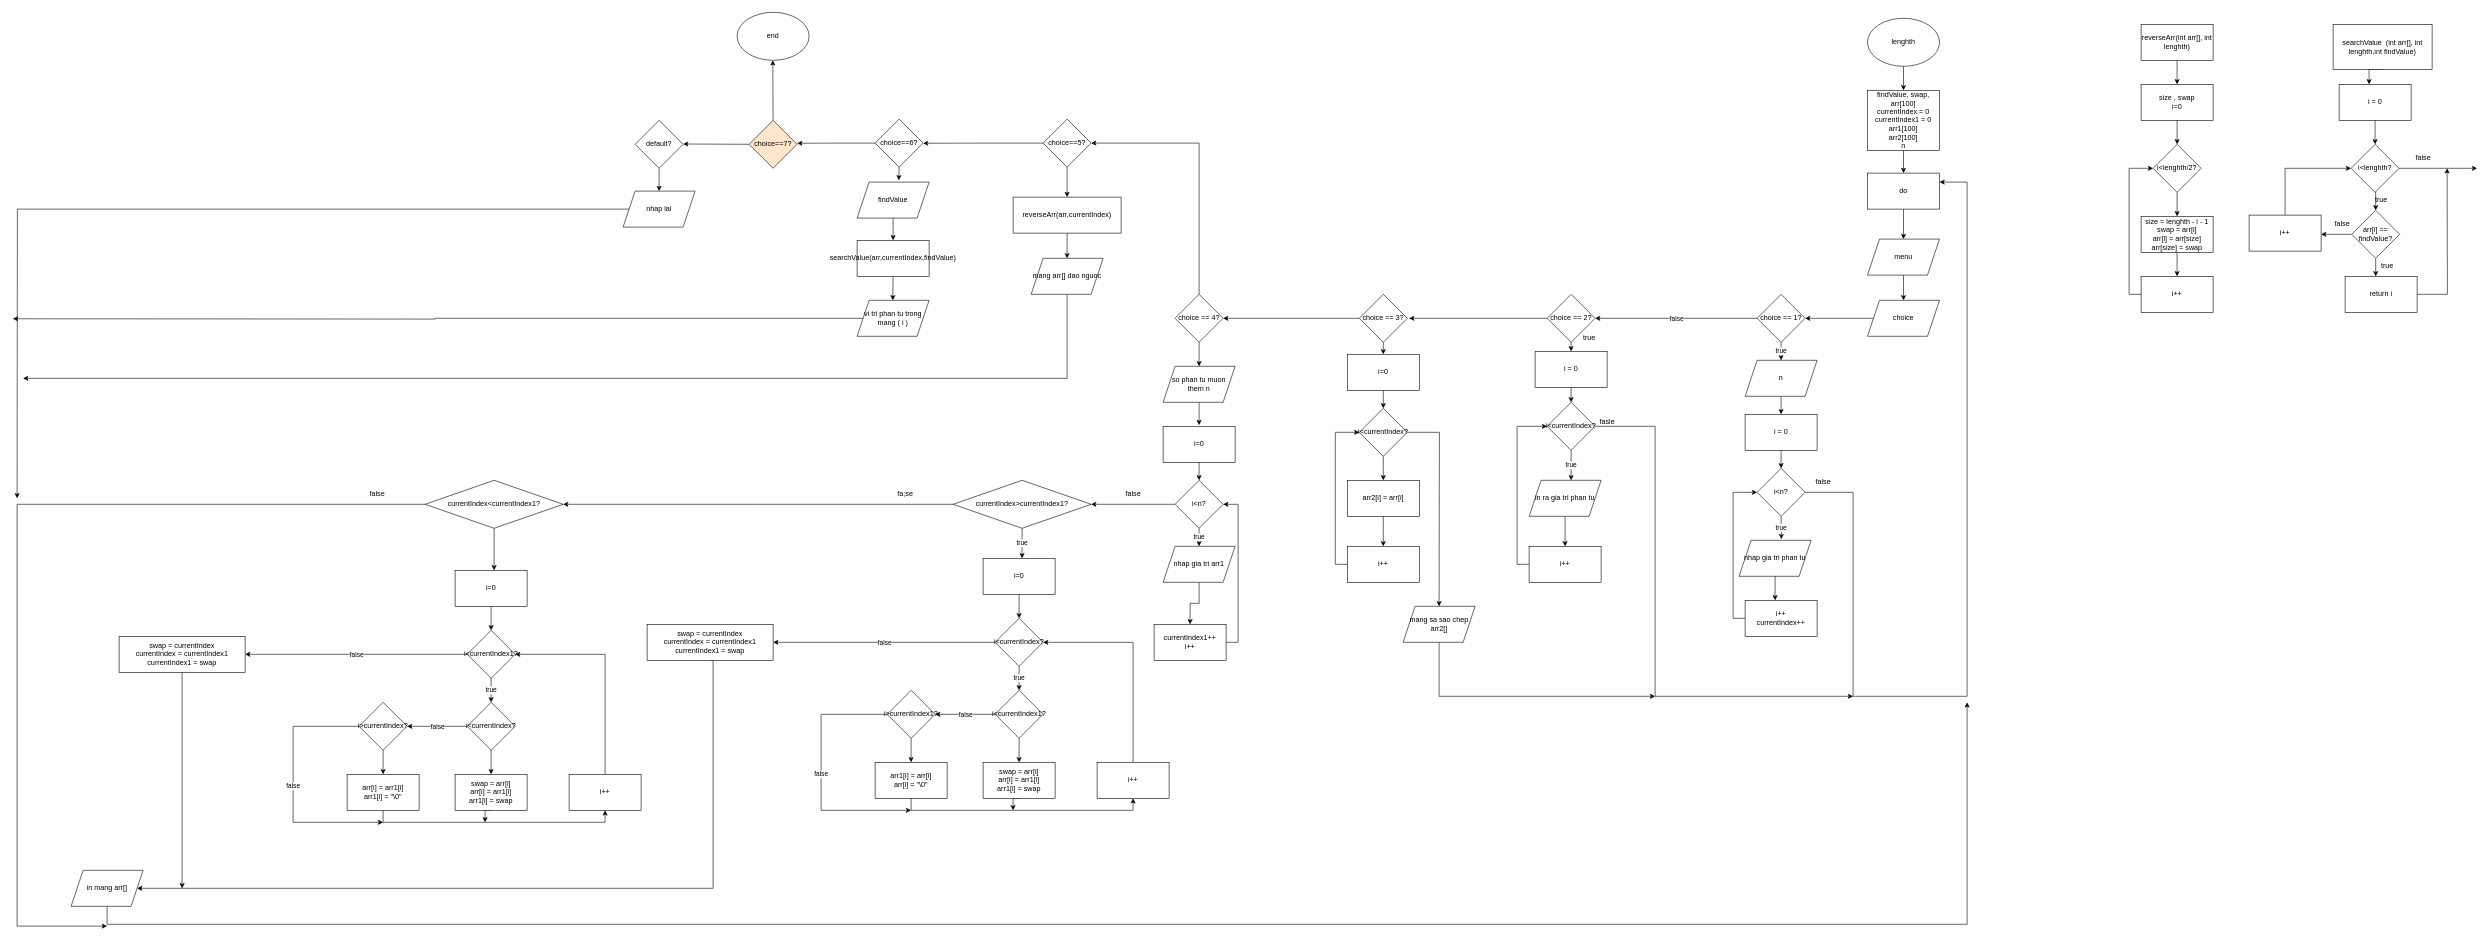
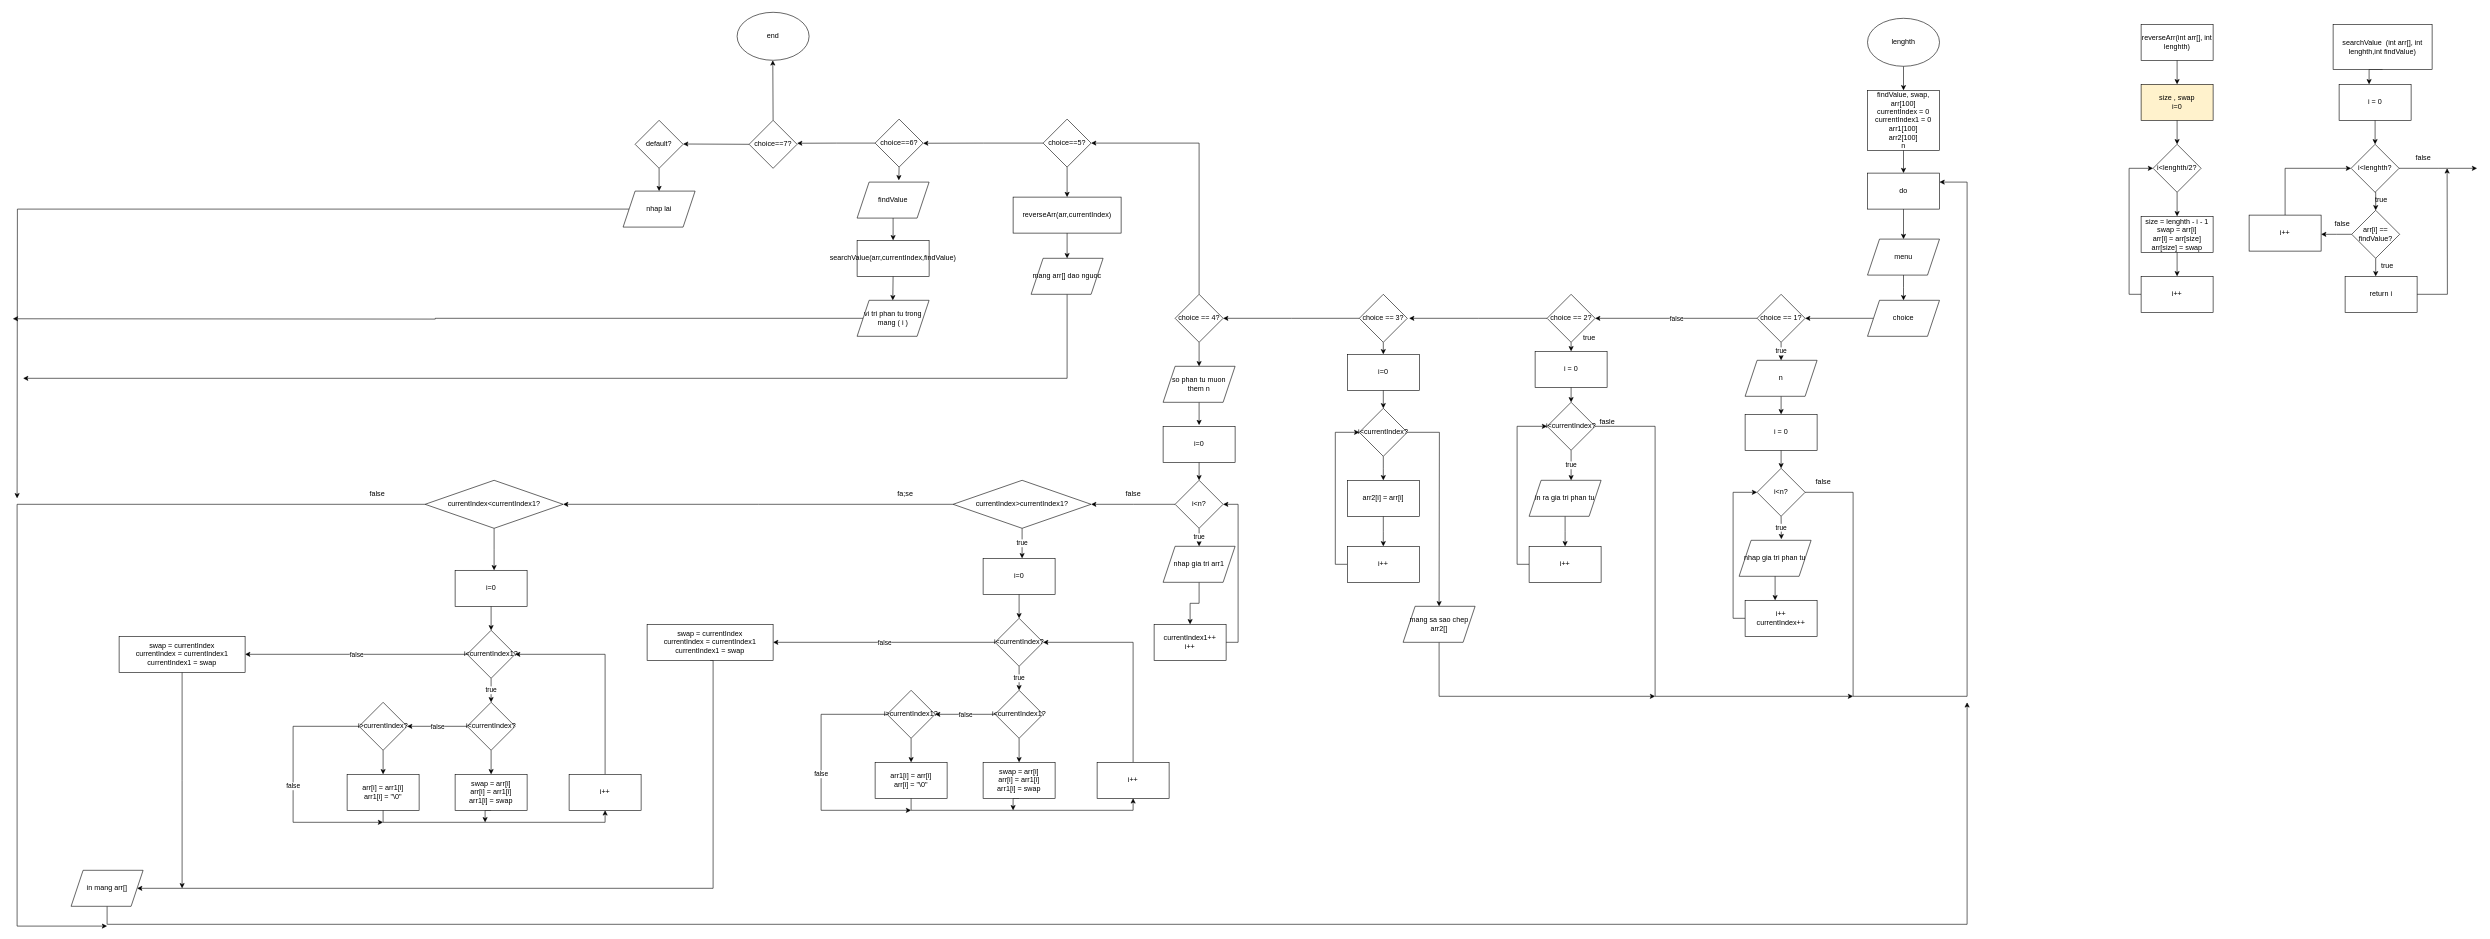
node "size , swap i=0": fillcolor #ffffff -> #fff2cc
node "choice==7?": fillcolor #ffe6cc -> #ffffff
